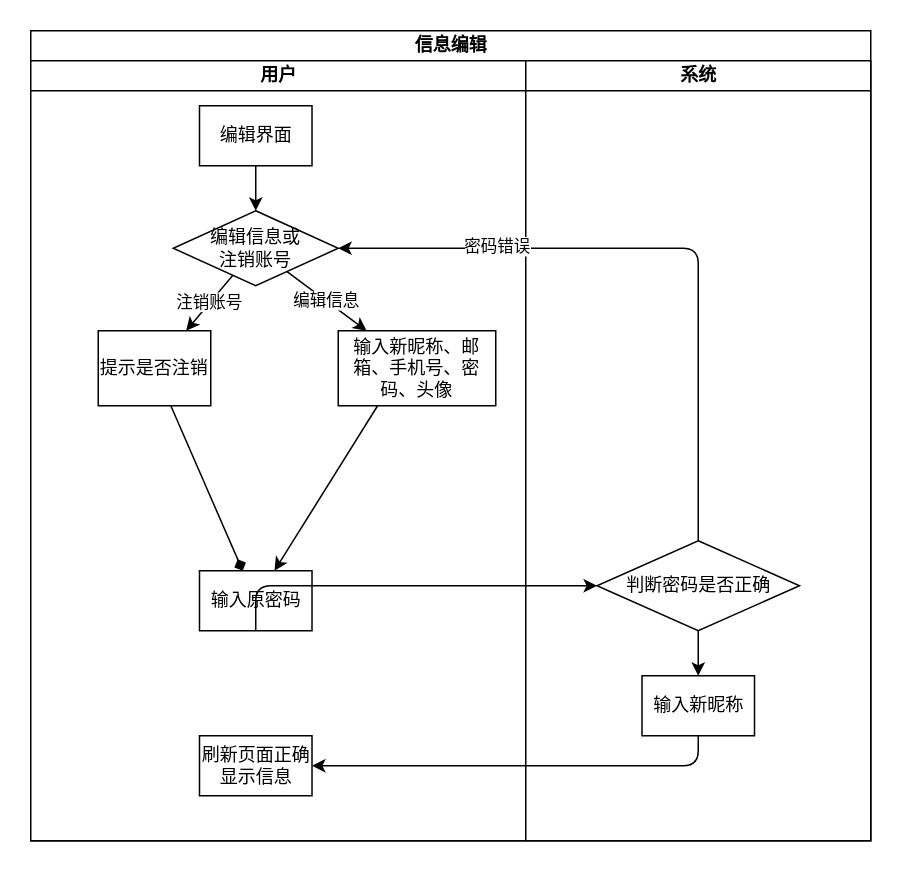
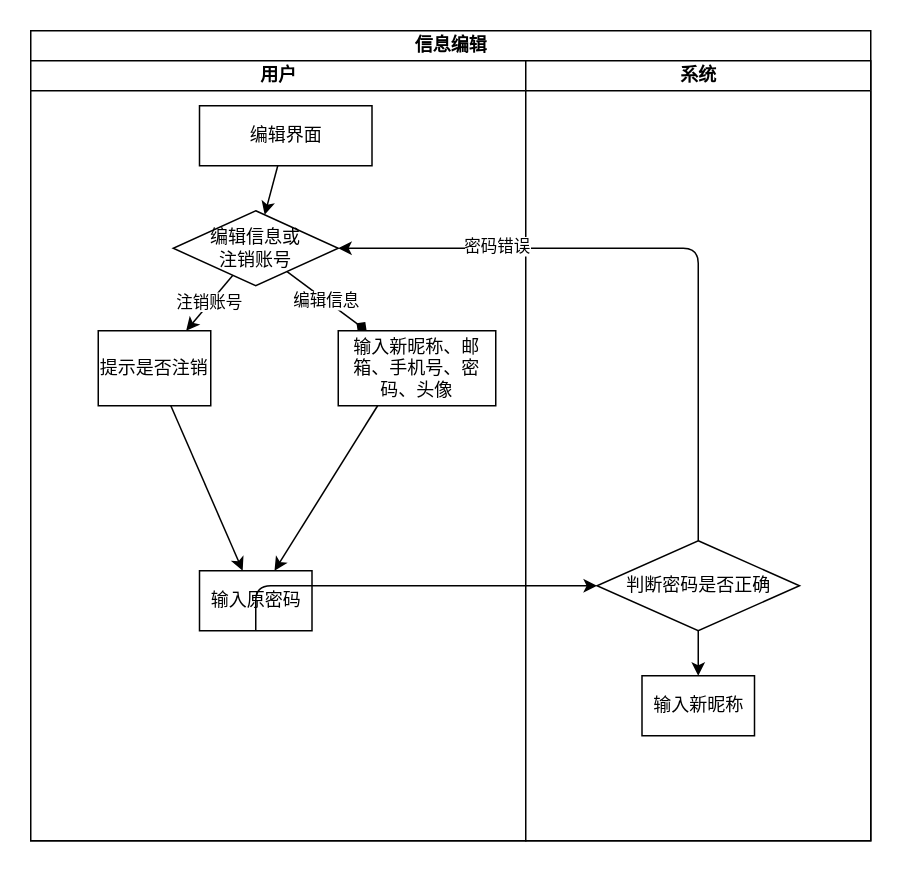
node "编辑界面": size 113x60 -> 173x60
edge "编辑信息或注销账号" -> "输入新昵称、邮箱、手机号、密码、头像": arrowhead classic -> diamond
edge "提示是否注销" -> "输入原密码": arrowhead diamond -> classic
node "刷新页面正确显示信息": removed
edge "输入新昵称" -> "刷新页面正确显示信息": removed
